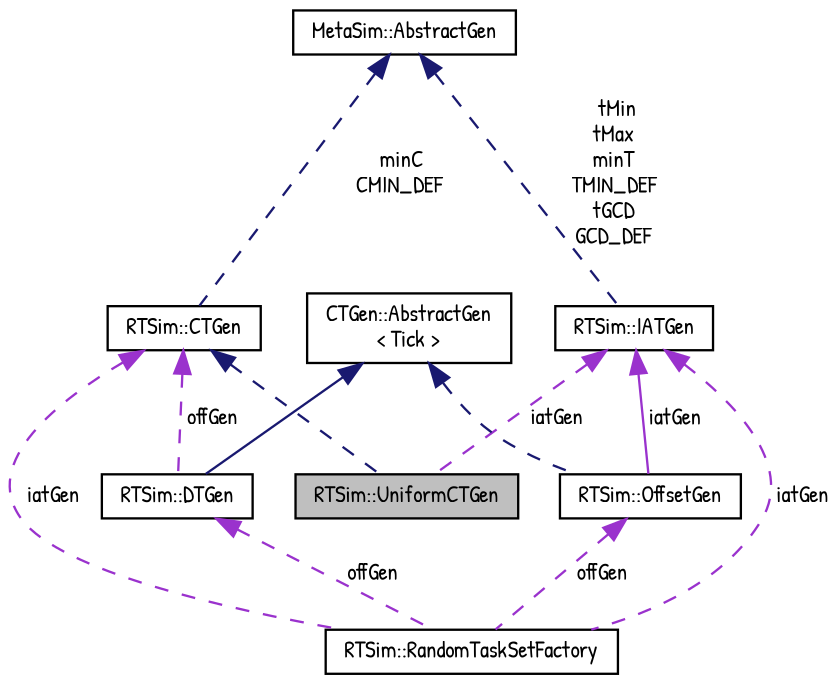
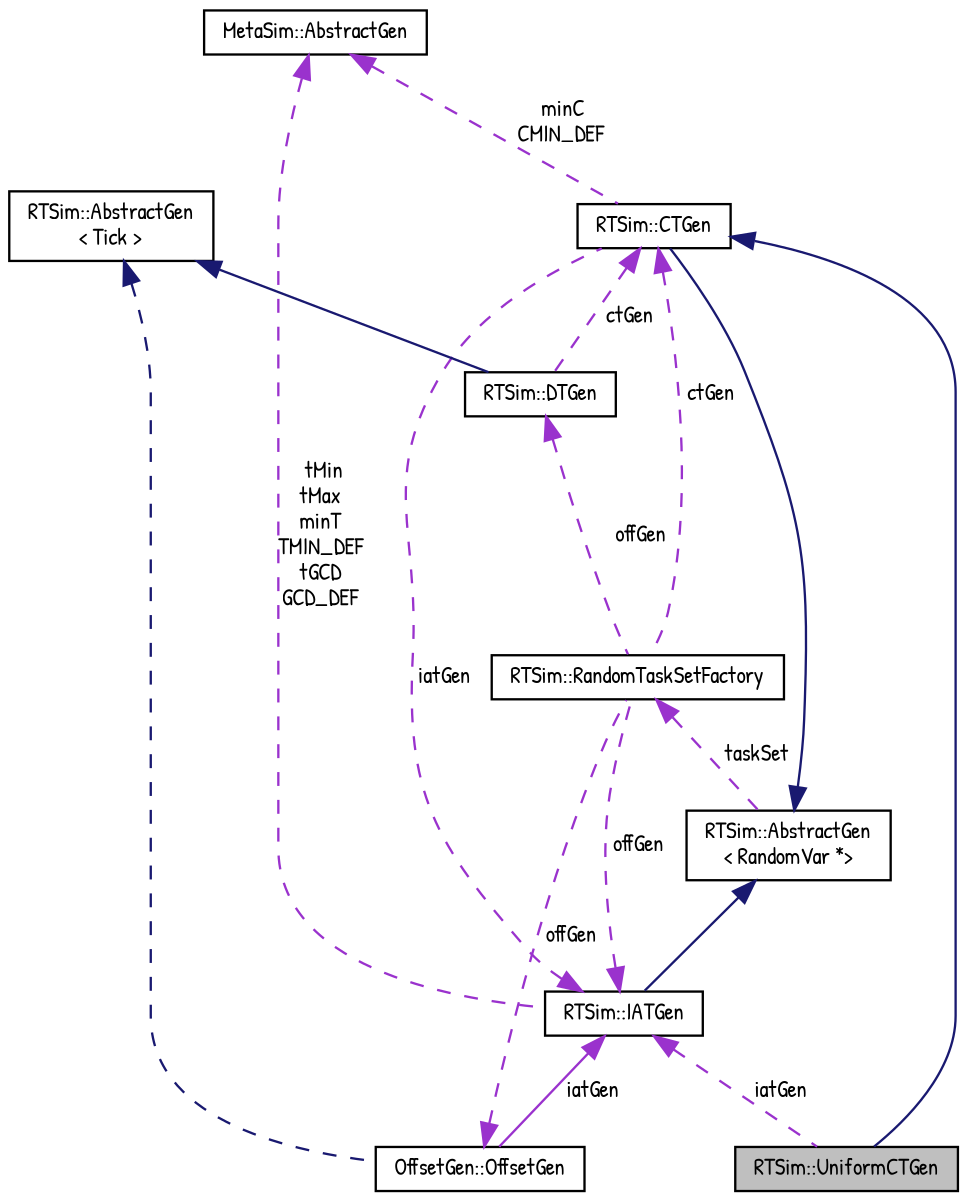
edge "RTSim::CTGen" -> "MetaSim::AbstractGen": color midnightblue -> darkorchid3
edge "RTSim::IATGen" -> "MetaSim::AbstractGen": color midnightblue -> darkorchid3
node "CTGen::AbstractGen < Tick >": label "CTGen::AbstractGen < Tick >" -> "RTSim::AbstractGen < Tick >"
edge "RTSim::DTGen" -> "RTSim::CTGen": label " offGen" -> " ctGen"
edge "RTSim::UniformCTGen" -> "RTSim::CTGen": style dashed -> solid
edge "RTSim::RandomTaskSetFactory" -> "RTSim::CTGen": label " iatGen" -> " ctGen"
node "RTSim::OffsetGen": label "RTSim::OffsetGen" -> "OffsetGen::OffsetGen"
edge "RTSim::RandomTaskSetFactory" -> "RTSim::IATGen": label " iatGen" -> " offGen"
edge "RTSim::CTGen" -> "RTSim::IATGen": added, label "iatGen"
node "RTSim::AbstractGen < RandomVar *>": added
